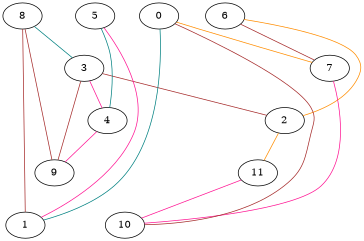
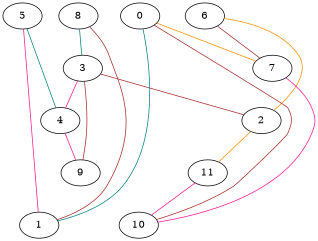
edge "8" -- "9": removed
